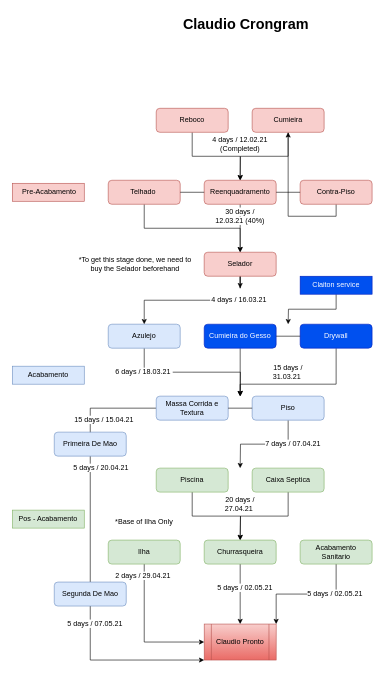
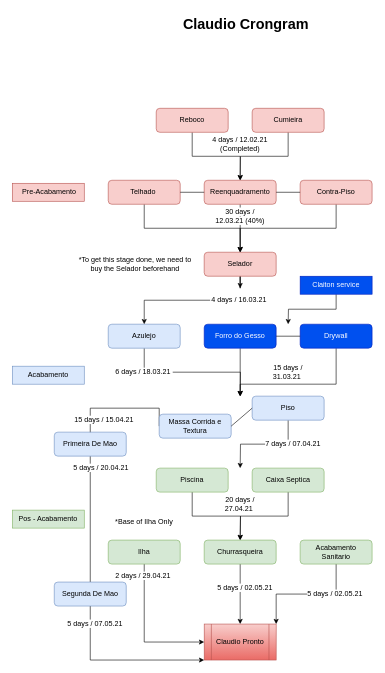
edge "Contra-Piso" -> "Cumieira": now "Contra-Piso" -> "Selador"
node "Cumieira do Gesso": label "Cumieira do Gesso" -> "Forro do Gesso"
node "Massa Corrida e Textura": moved (192, 408) -> (195, 426)
